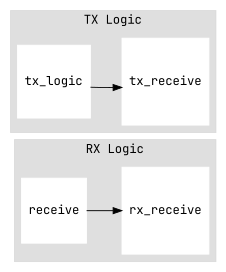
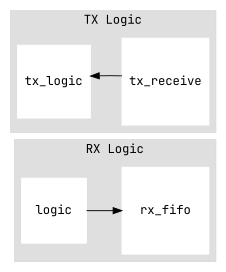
edge "tx_logic" -> "tx_receive": reversed
node "receive": label "receive" -> "logic"
node "rx_receive": label "rx_receive" -> "rx_fifo"
